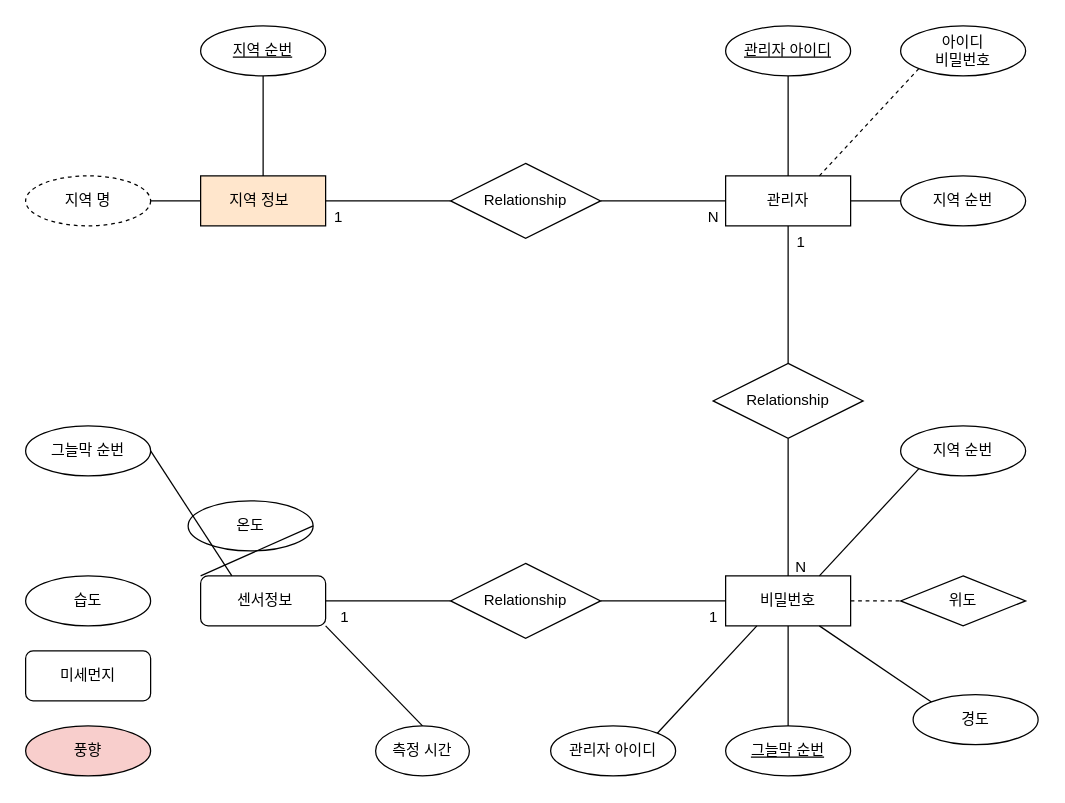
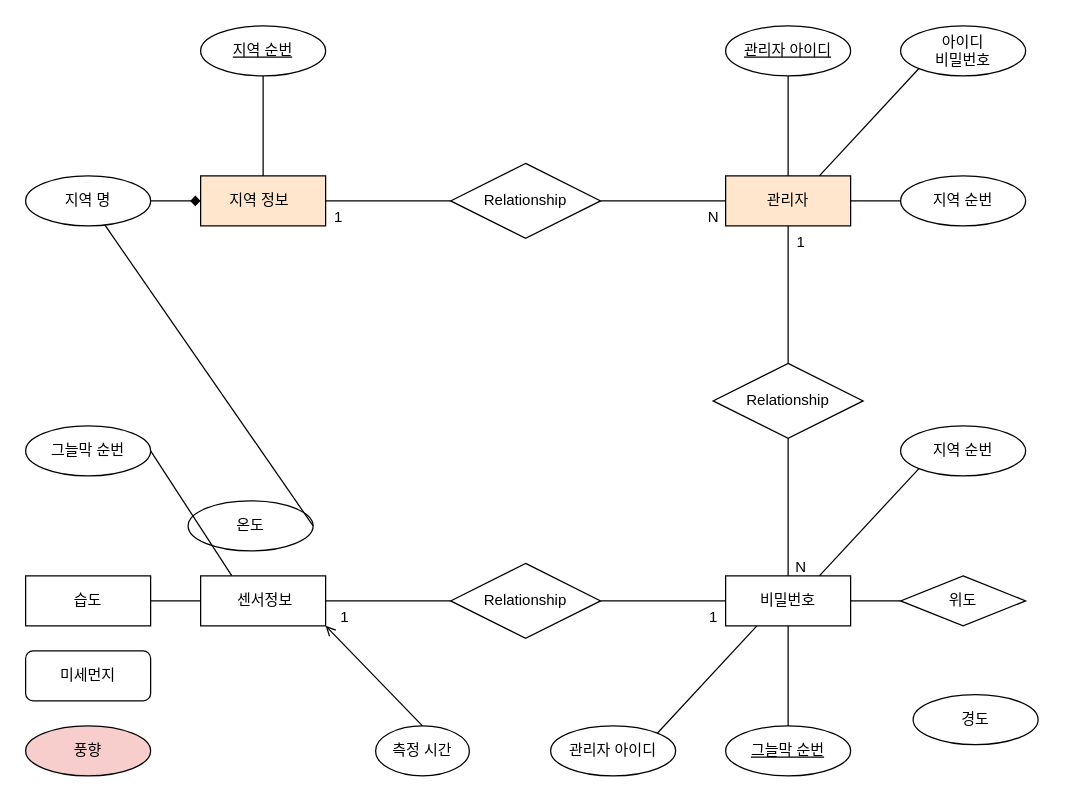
edge "아이디 비밀번호" -- "관리자": style dashed -> solid
node "지역 명": style dashed -> solid
edge "지역 명" -- "지역 정보": arrowhead none -> diamond
node "관리자": fillcolor #ffffff -> #ffe6cc
edge "온도" -- "센서정보": now "온도" -- "지역 명"
node "습도": shape ellipse -> rectangle
edge "습도" -- "센서정보": added
node "센서정보": shape rounded rectangle -> rectangle
edge "비밀번호" -- "위도": style dashed -> solid
edge "센서정보" -- "측정 시간": arrowhead none -> open
edge "비밀번호" -- "경도": removed
